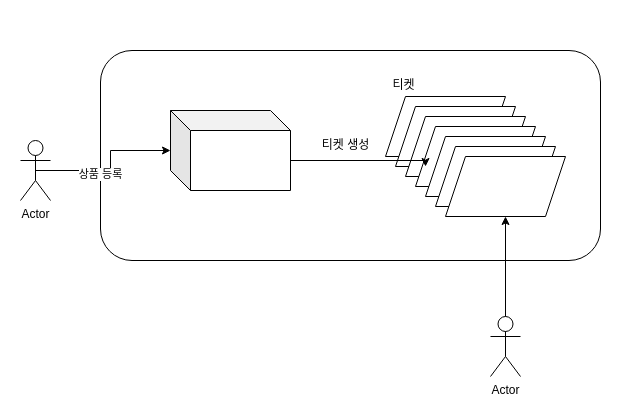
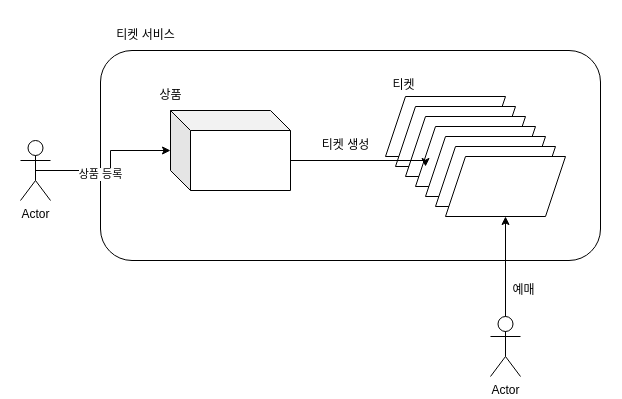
node "티켓 서비스": added
node "상품": added
node "예매": added
